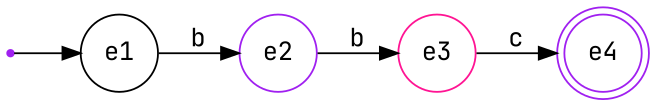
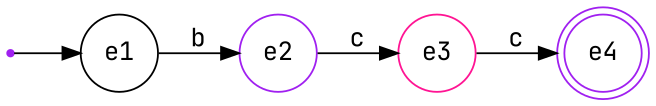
edge "e2" -> "e3": label "b" -> "c"
